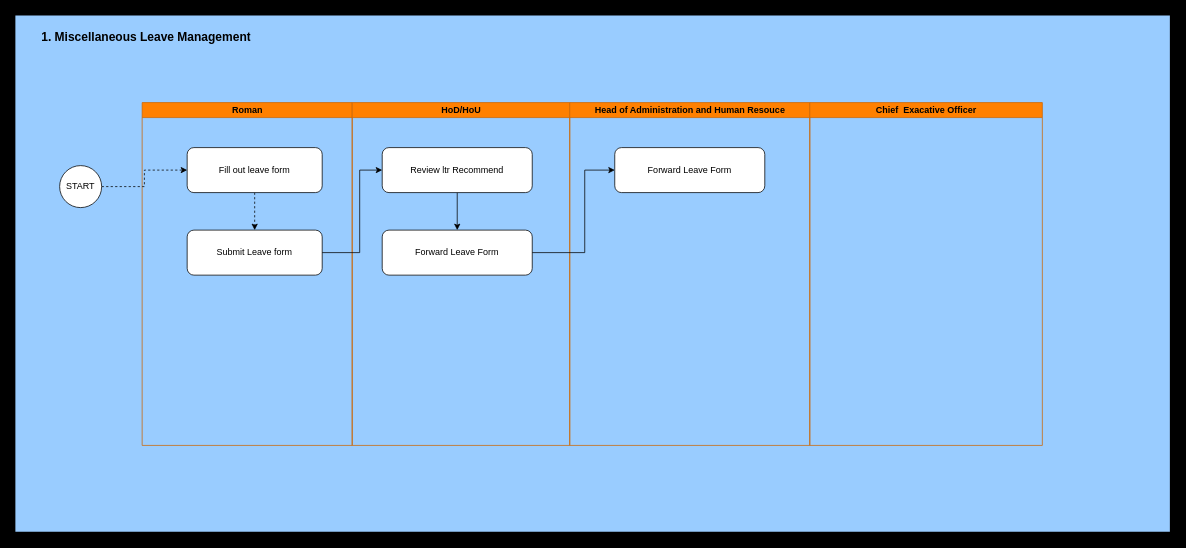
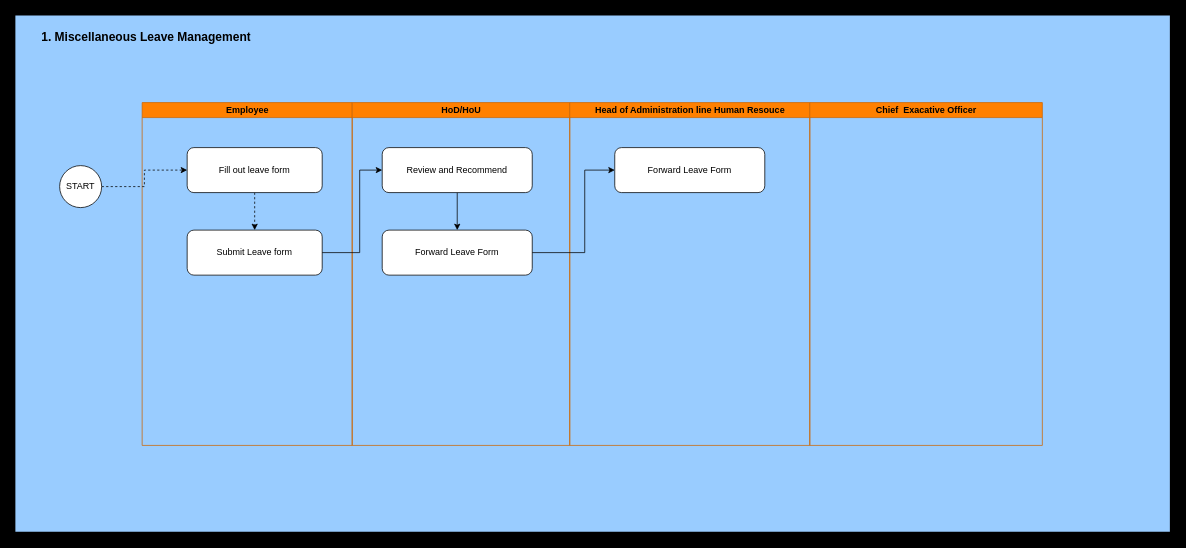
node "Roman": label "Roman" -> "Employee"
node "Head of Administration and Human Resouce": label "Head of Administration and Human Resouce" -> "Head of Administration line Human Resouce"
node "Review ltr Recommend": label "Review ltr Recommend" -> "Review and Recommend"
